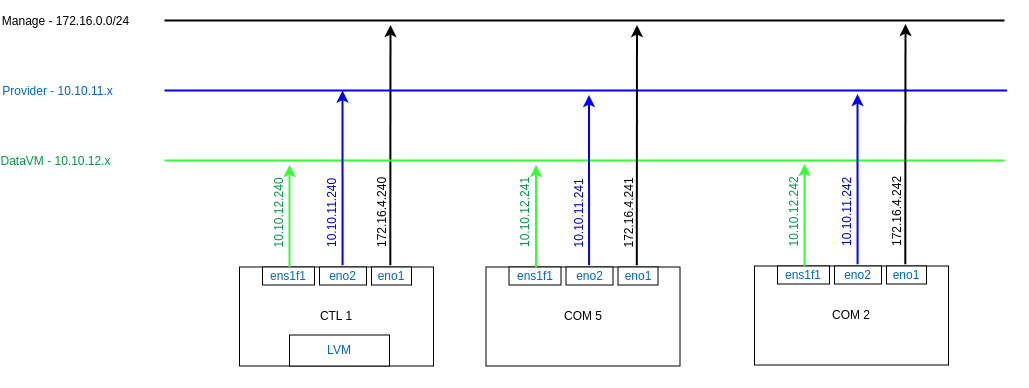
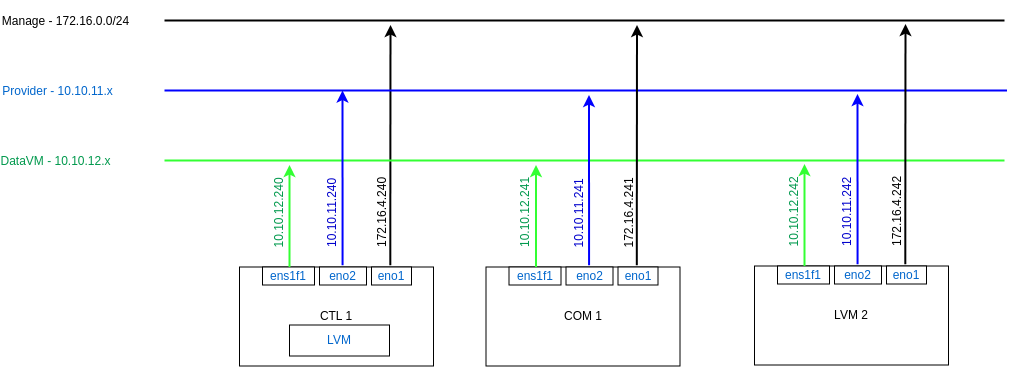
node "COM 2": label "COM 2" -> "LVM 2"
node "COM 5": label "COM 5" -> "COM 1"
node "LVM": moved (340, 351) -> (340, 341)
